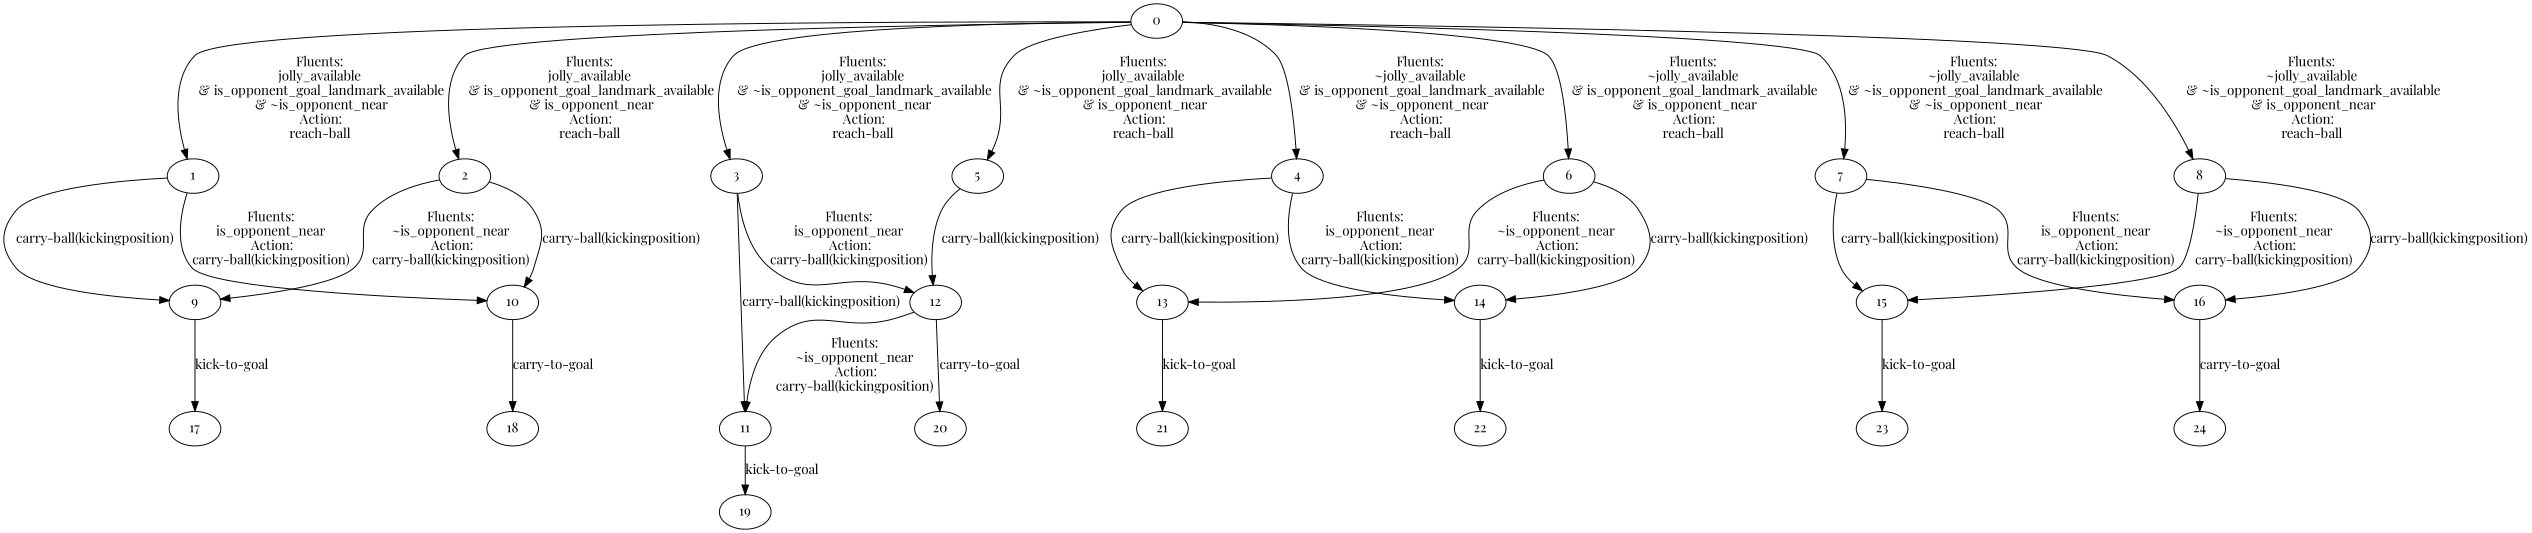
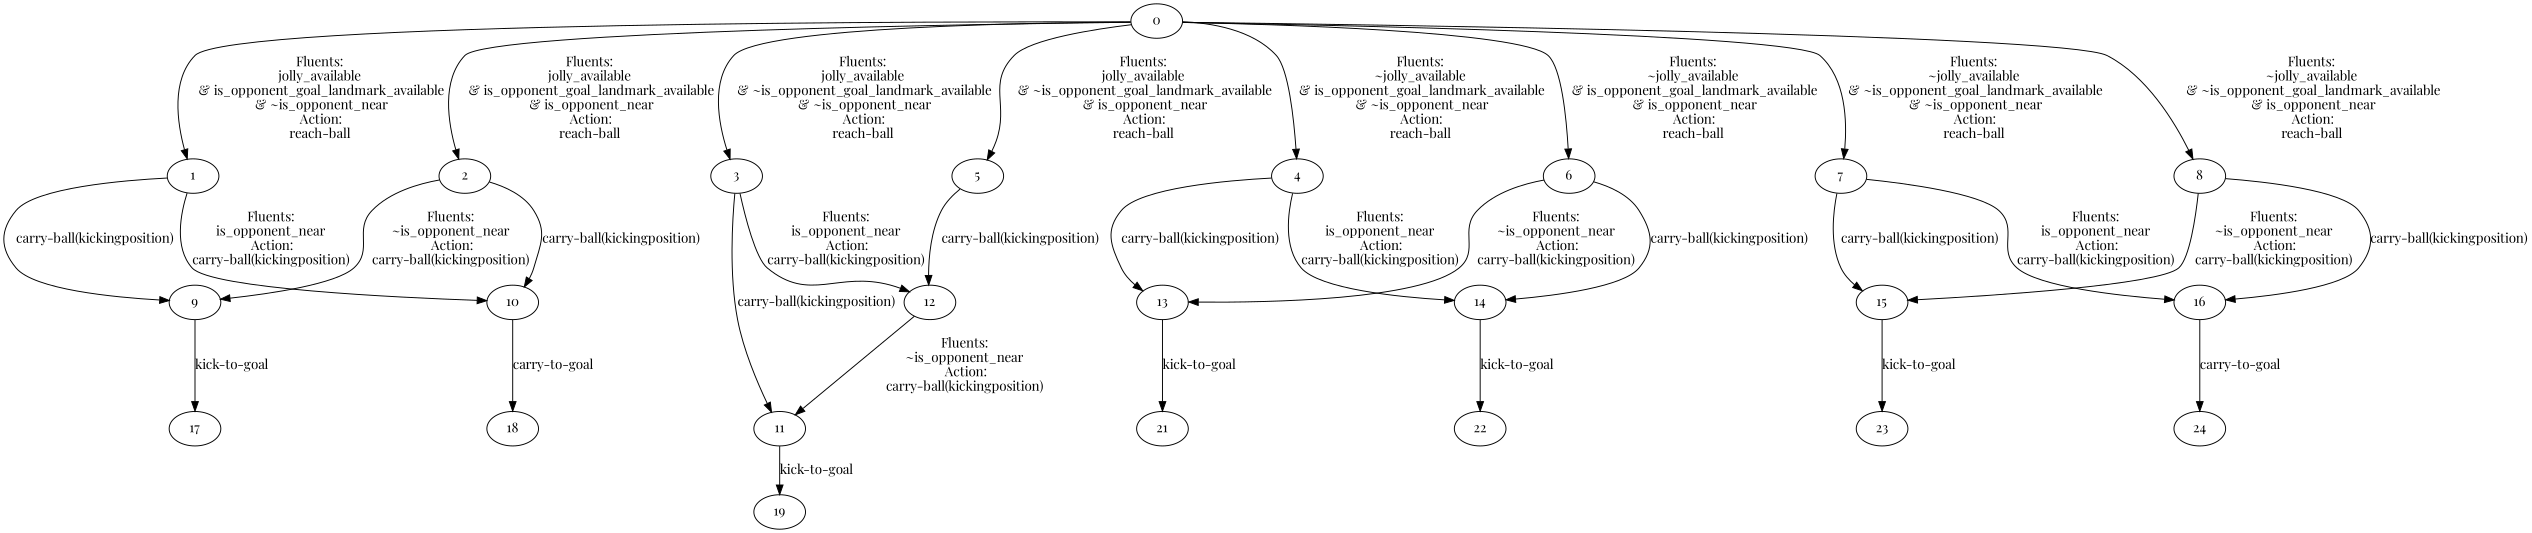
node "20": removed
